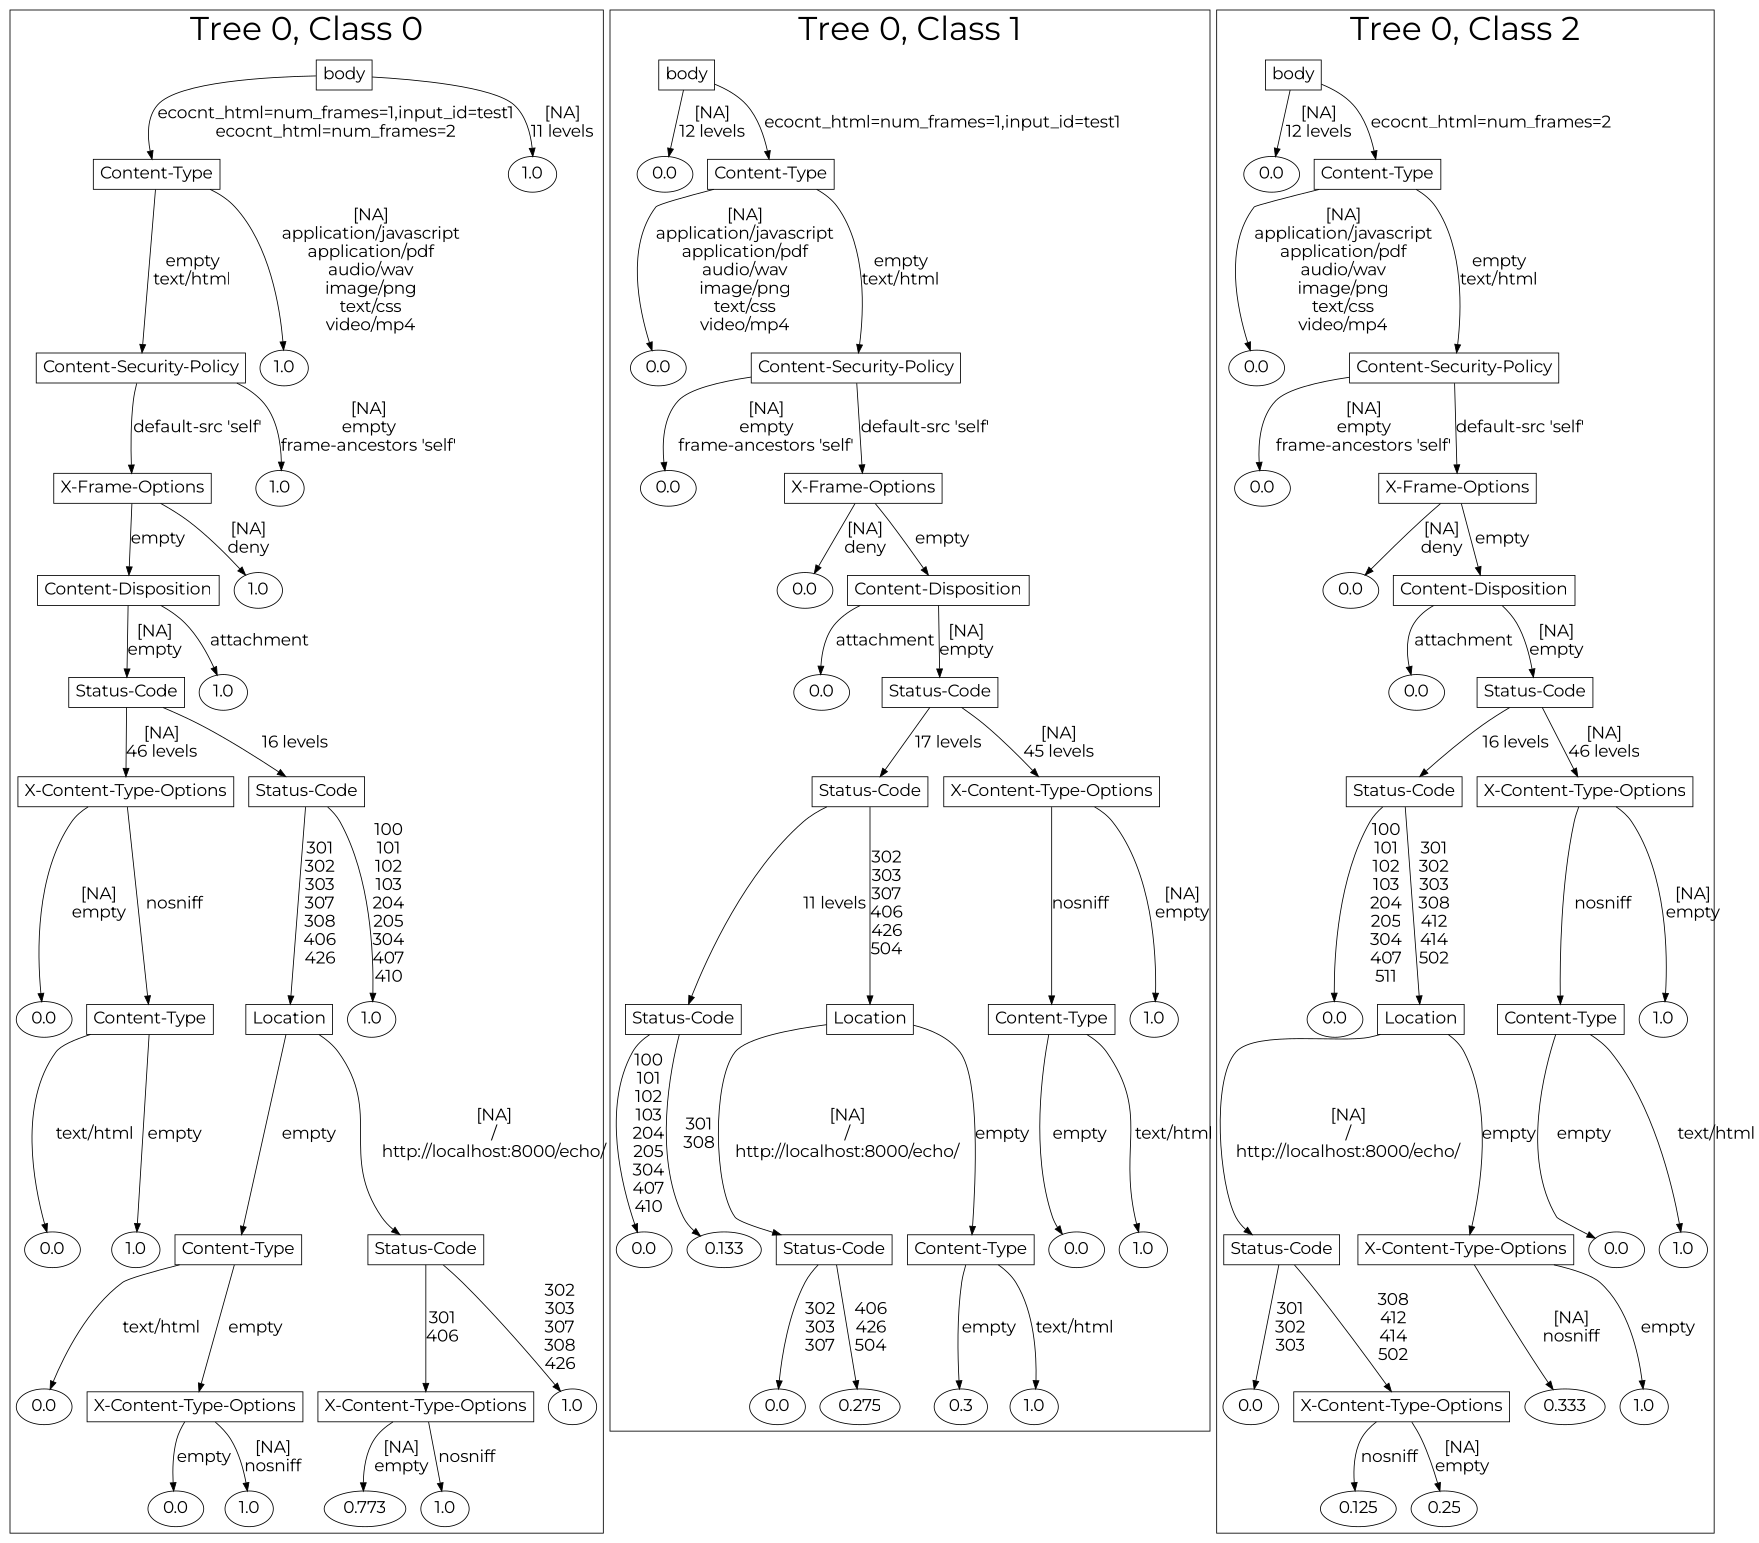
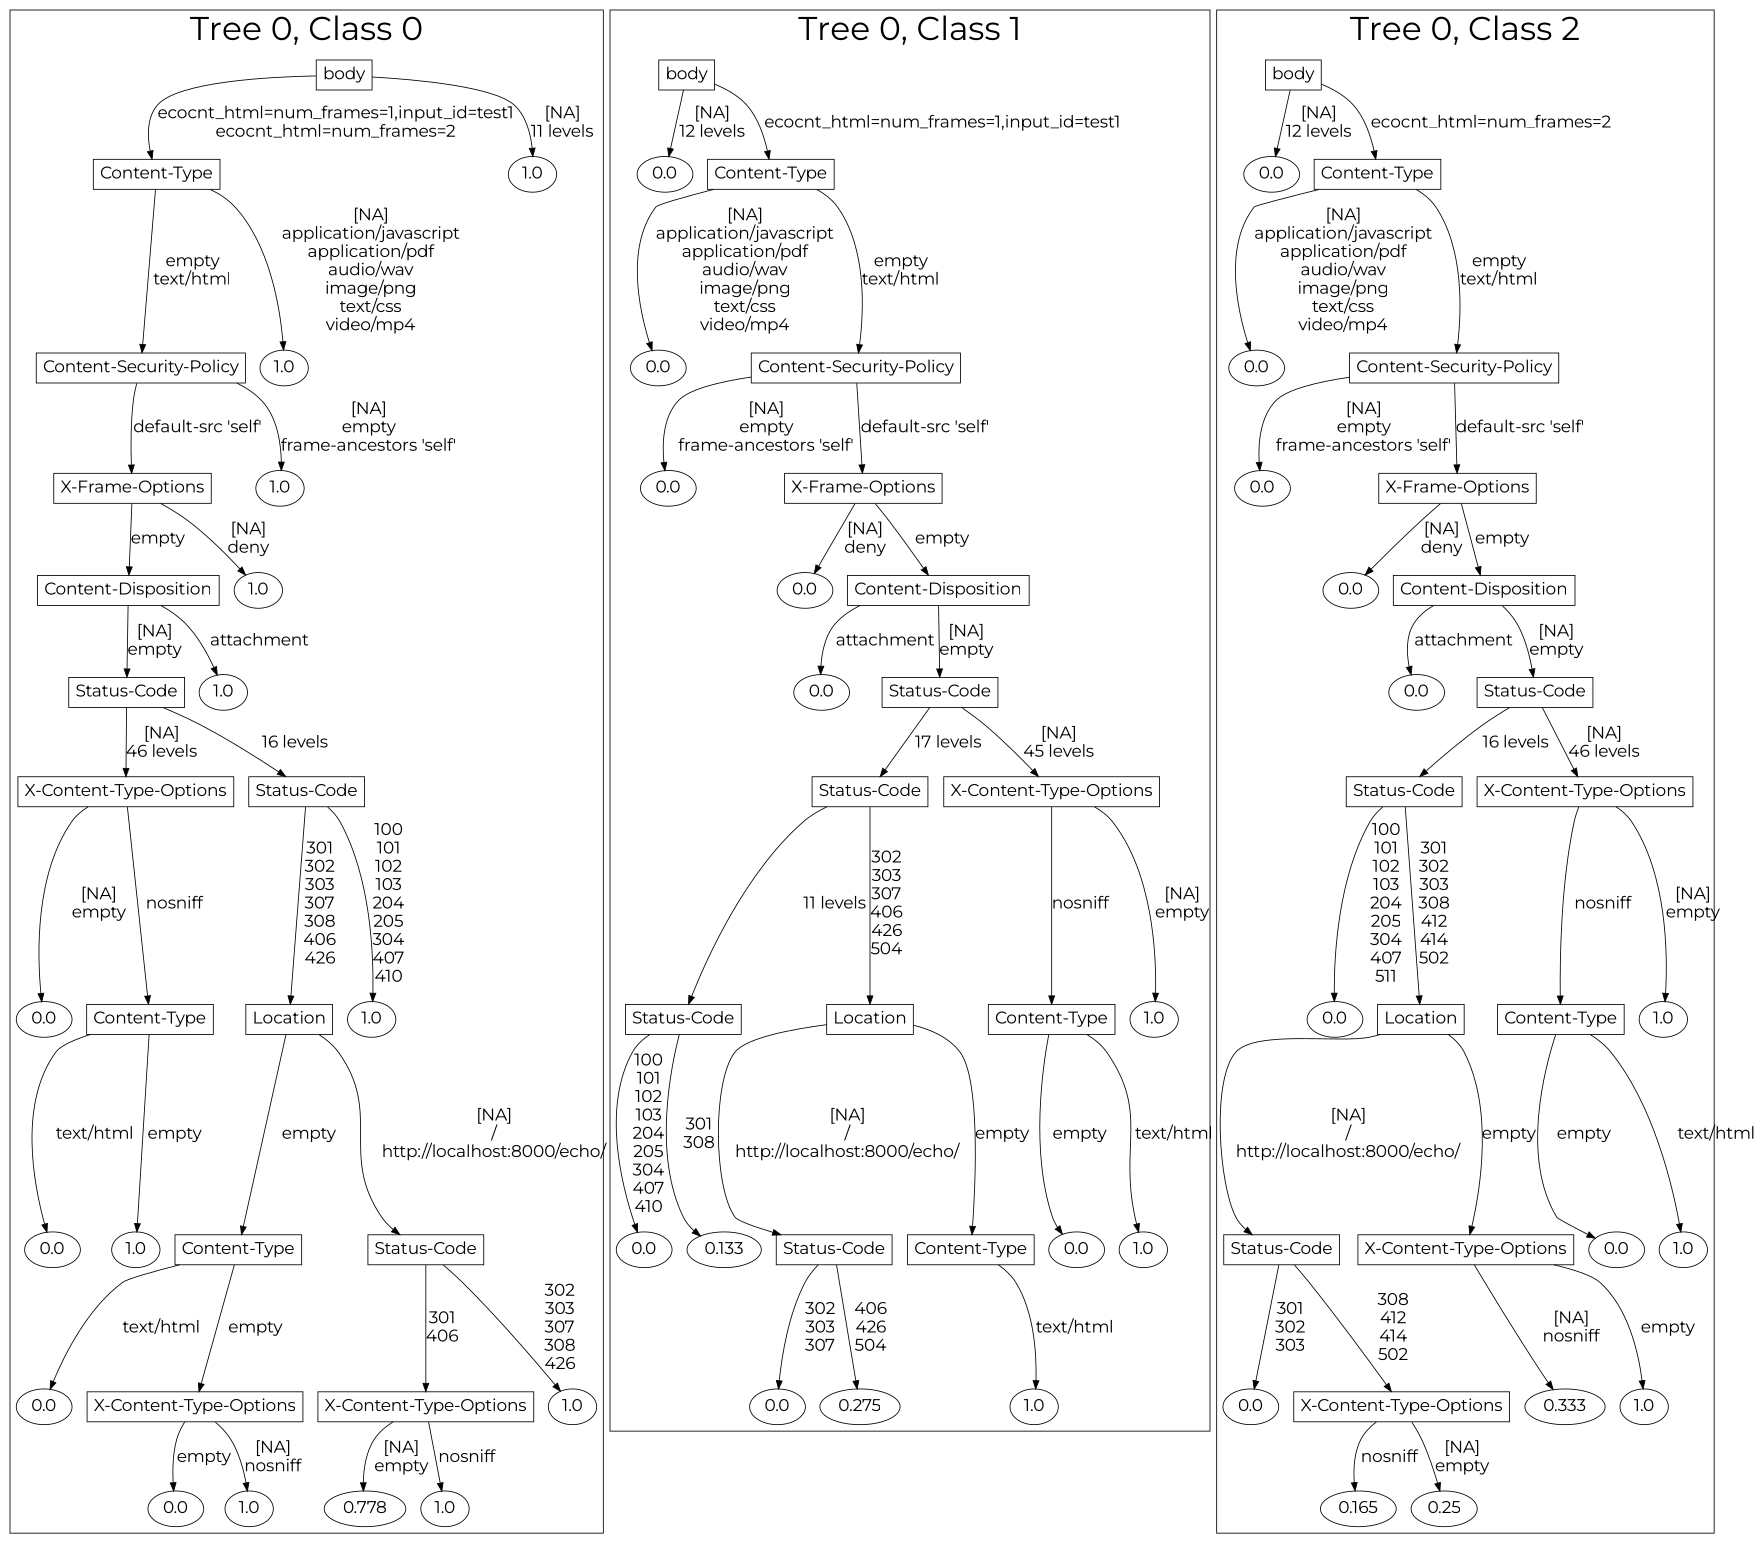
node "0.3": removed
node "0.773": label "0.773" -> "0.778"
node "0.125": label "0.125" -> "0.165"
